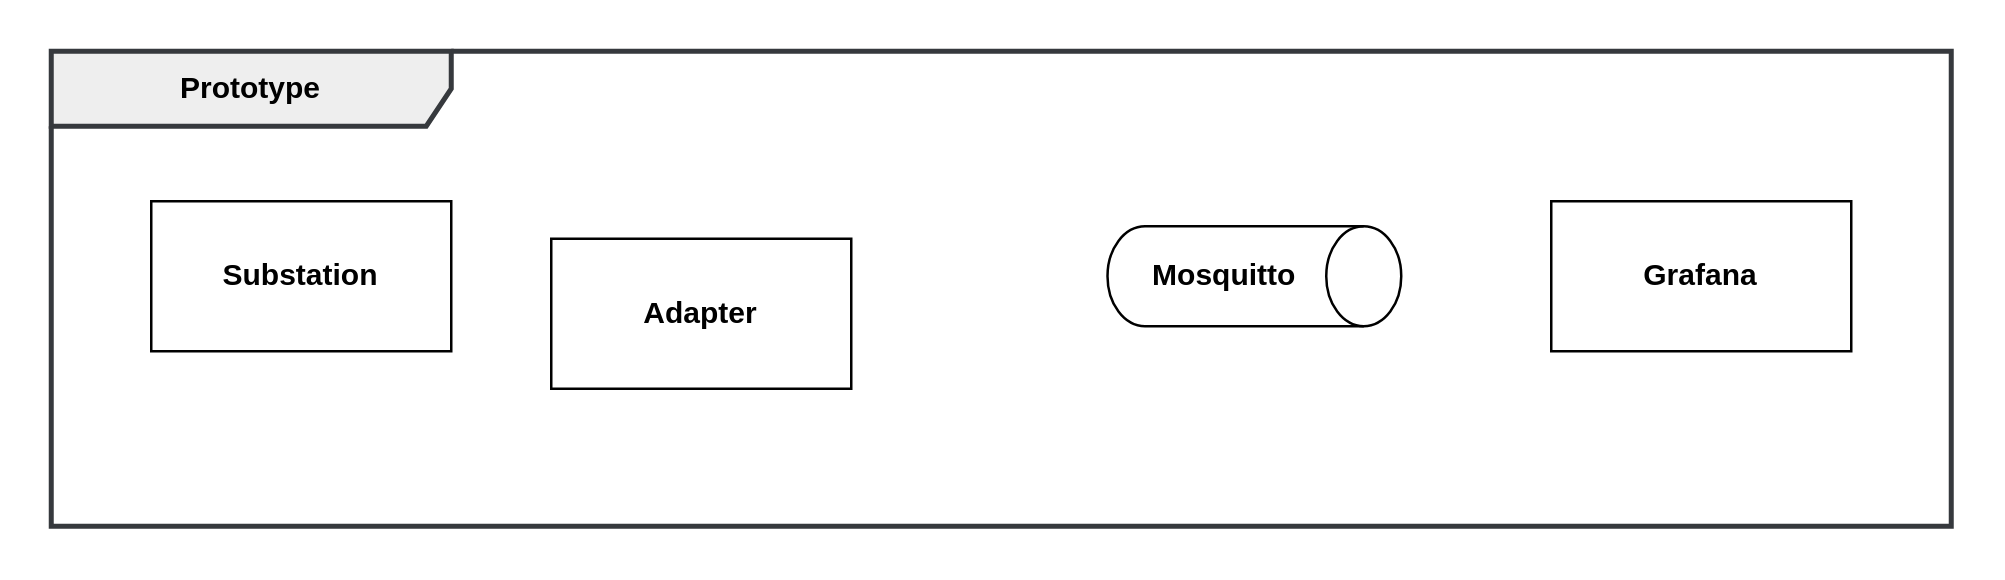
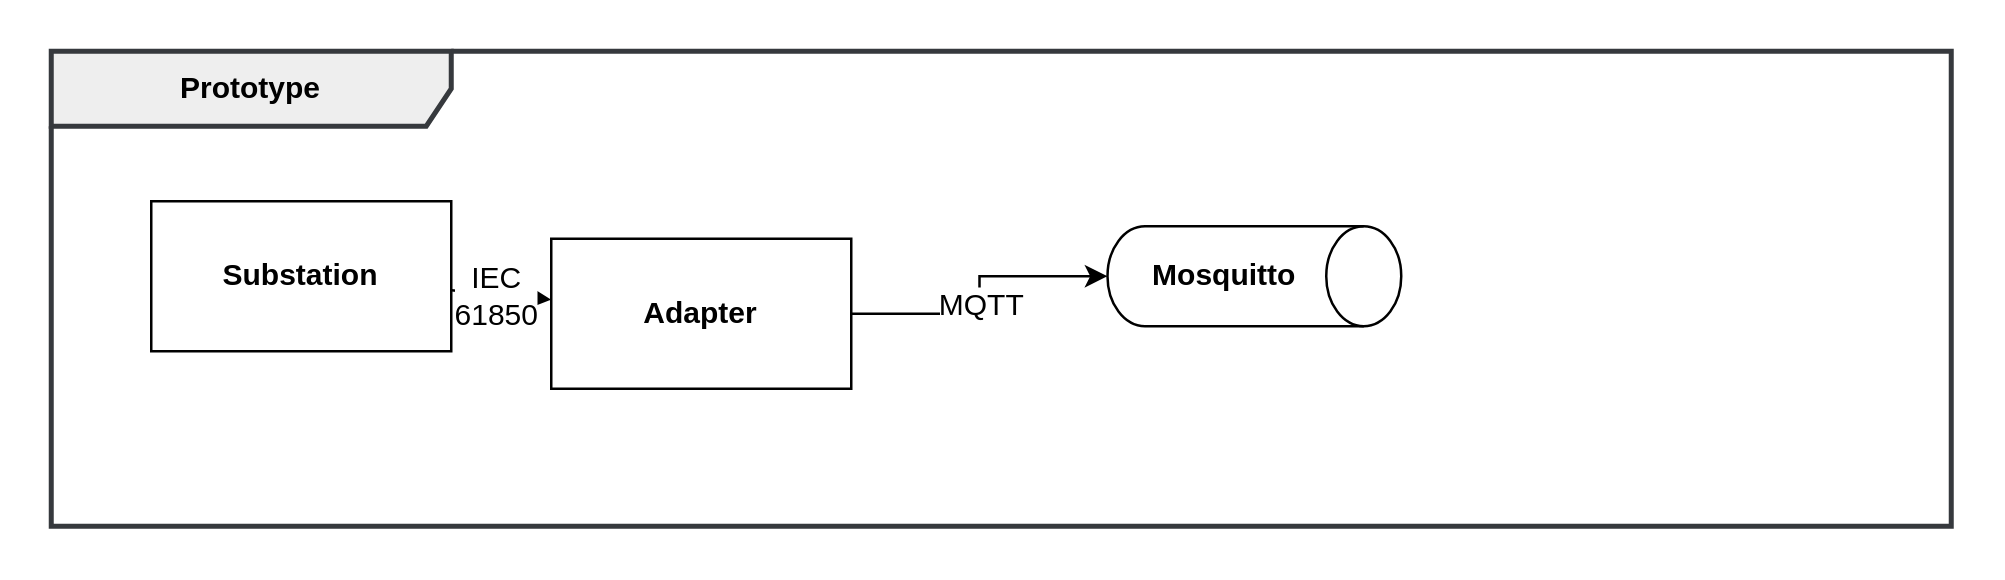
node "Grafana": removed
edge "Substation" -> "Adapter": added, label "IEC 61850"
edge "Adapter" -> "Mosquitto": added, label "MQTT"
